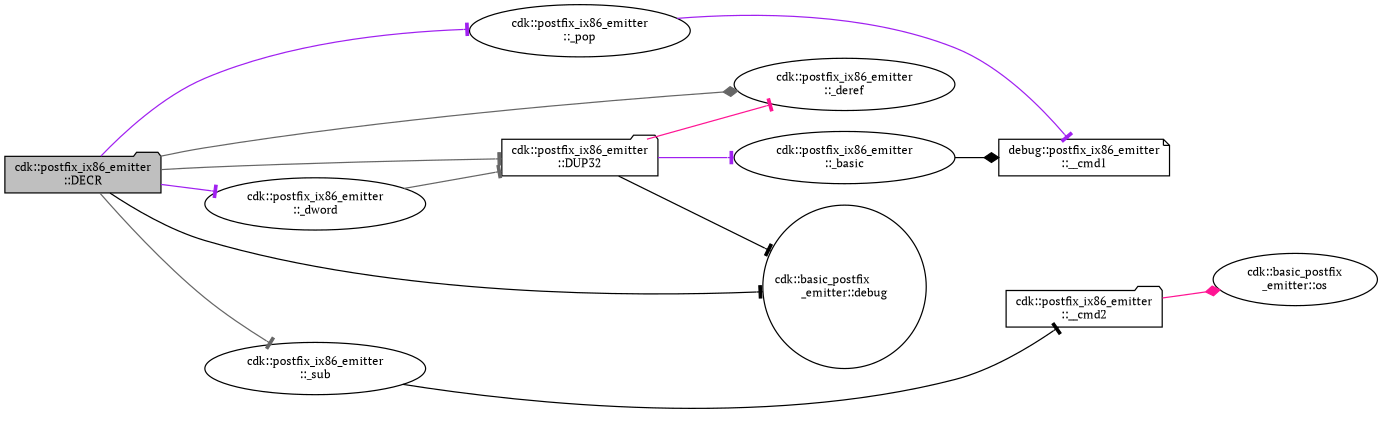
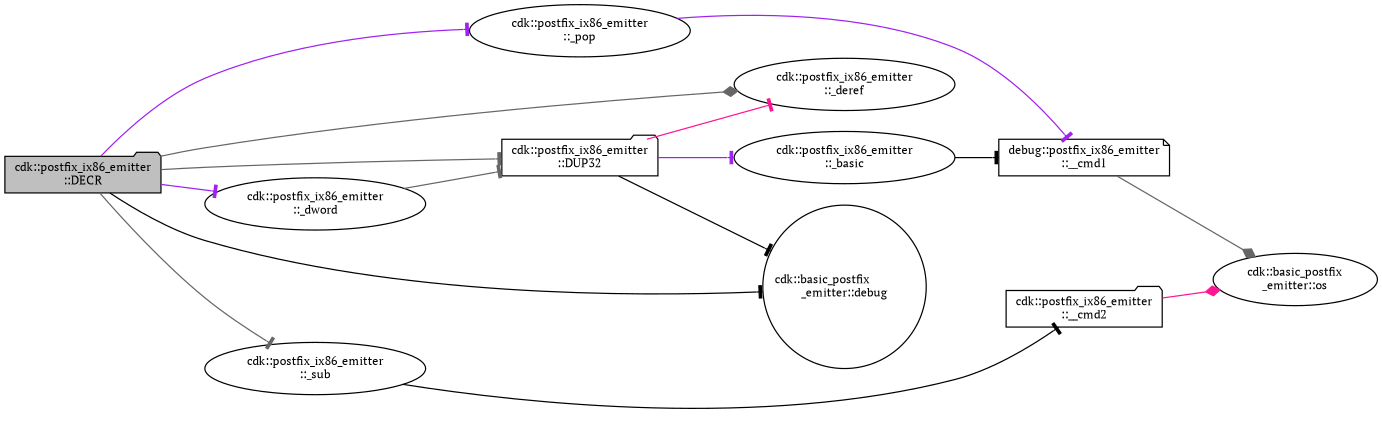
edge "cdk::postfix_ix86_emitter ::_basic" -> "debug::postfix_ix86_emitter ::__cmd1": arrowhead diamond -> tee
edge "debug::postfix_ix86_emitter ::__cmd1" -> "cdk::basic_postfix _emitter::os": added
